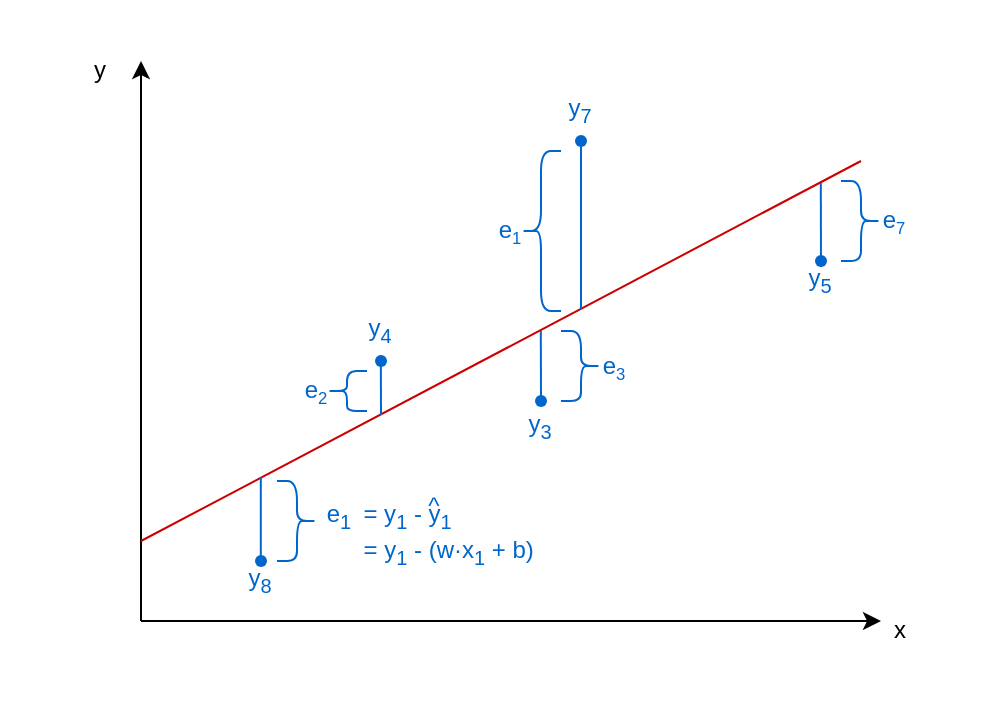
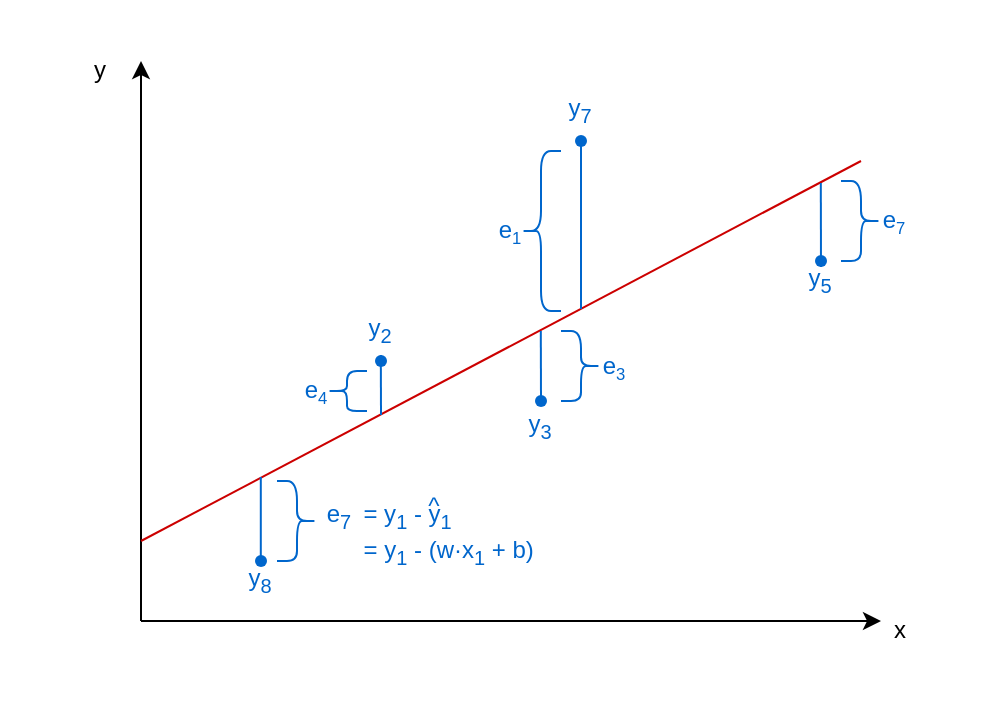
node "y4": label "y4" -> "y2"
node "e2": label "e2" -> "e4"
node "e1 = y1 - y1 = y1 - (w·x1 + b)": label "e1 = y1 - y1 = y1 - (w·x1 + b)" -> "e7 = y1 - y1 = y1 - (w·x1 + b)"
